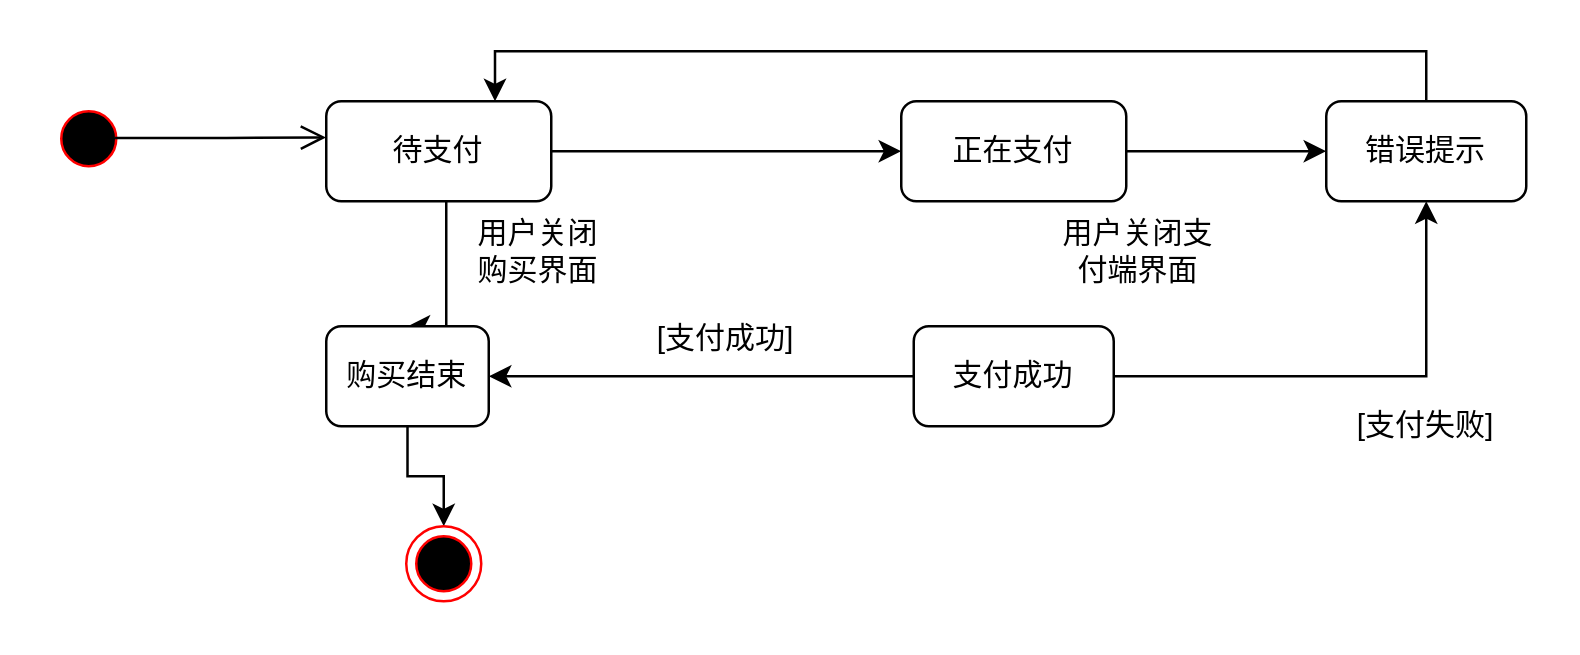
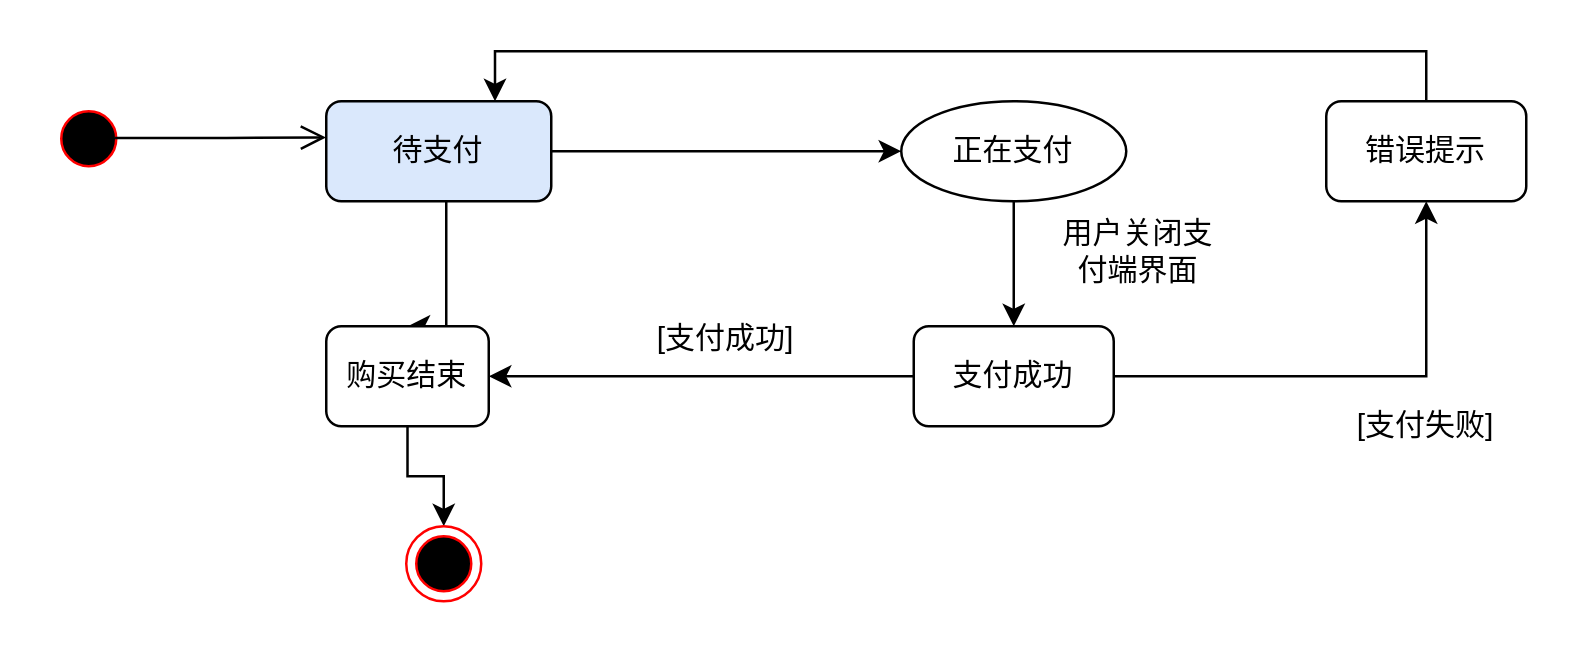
node "待支付": fillcolor #ffffff -> #dae8fc
node "正在支付": shape rounded rectangle -> ellipse
edge "正在支付" -> "错误提示": now "正在支付" -> "支付成功"
node "用户关闭购买界面": removed
